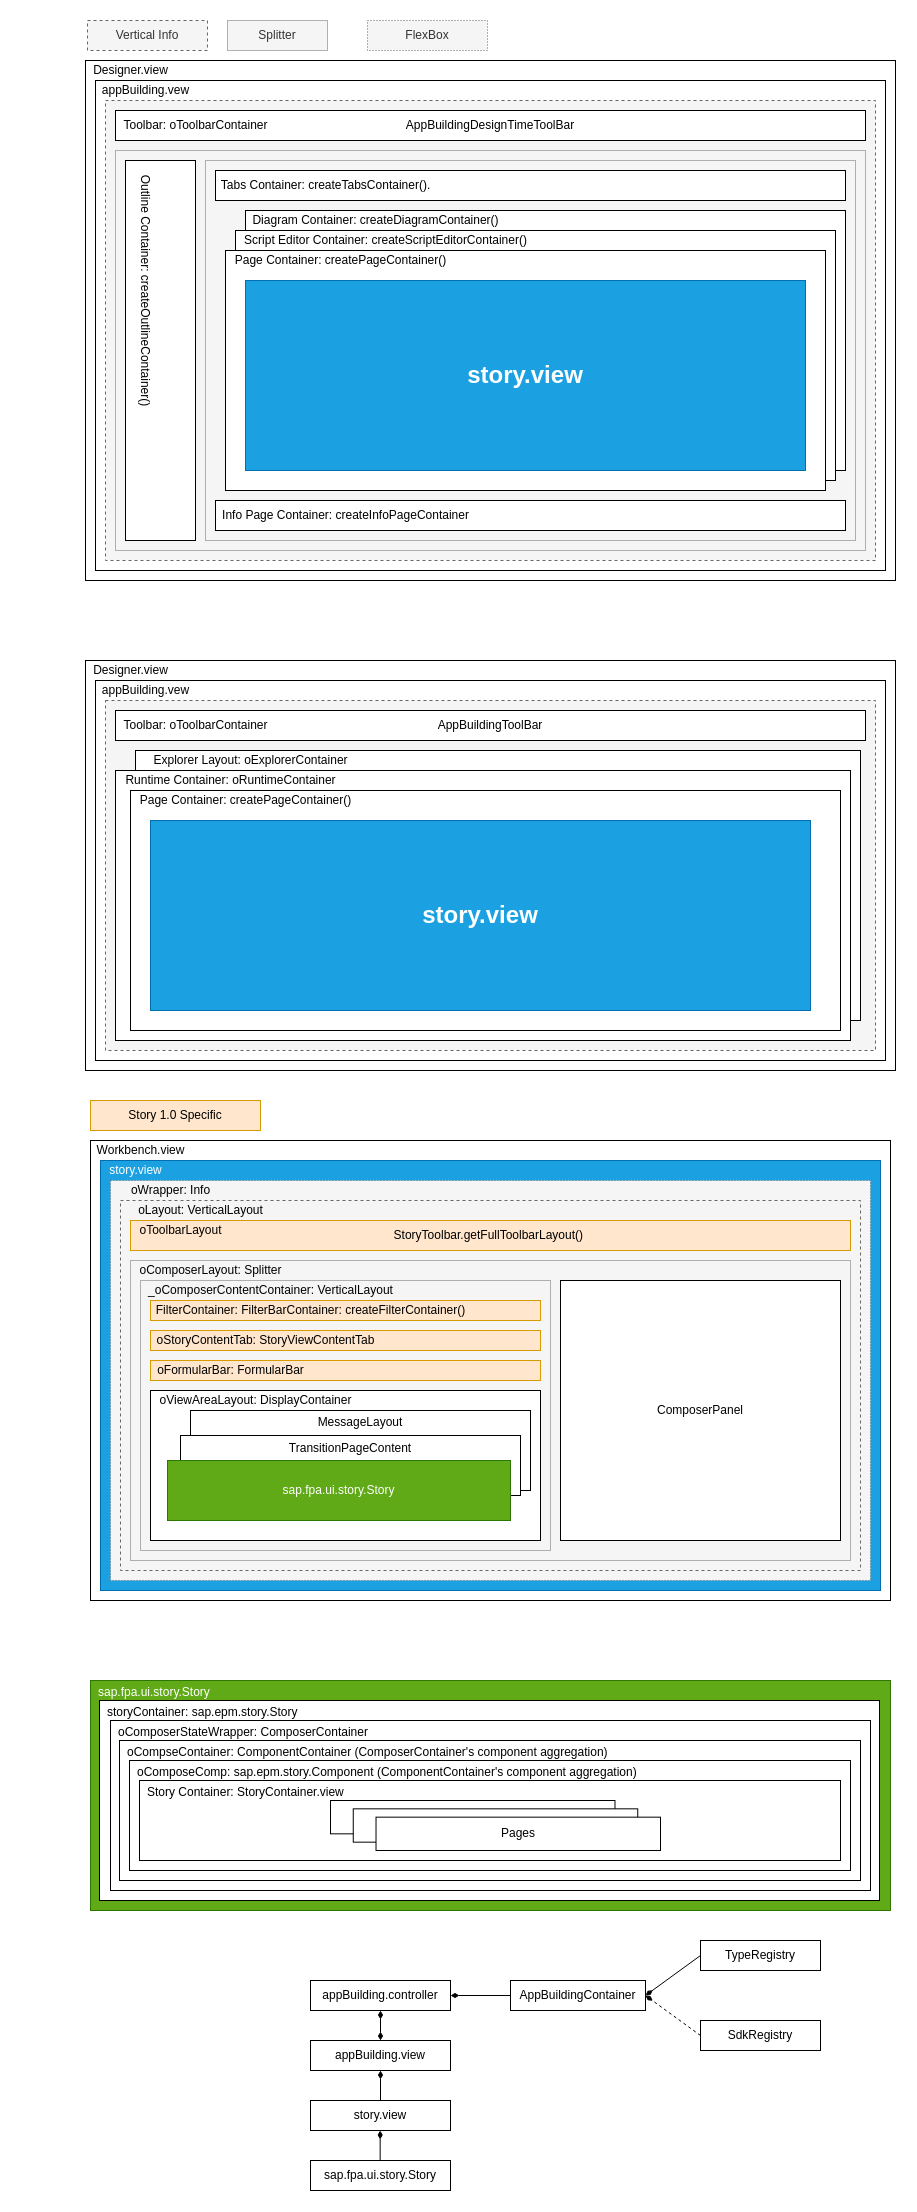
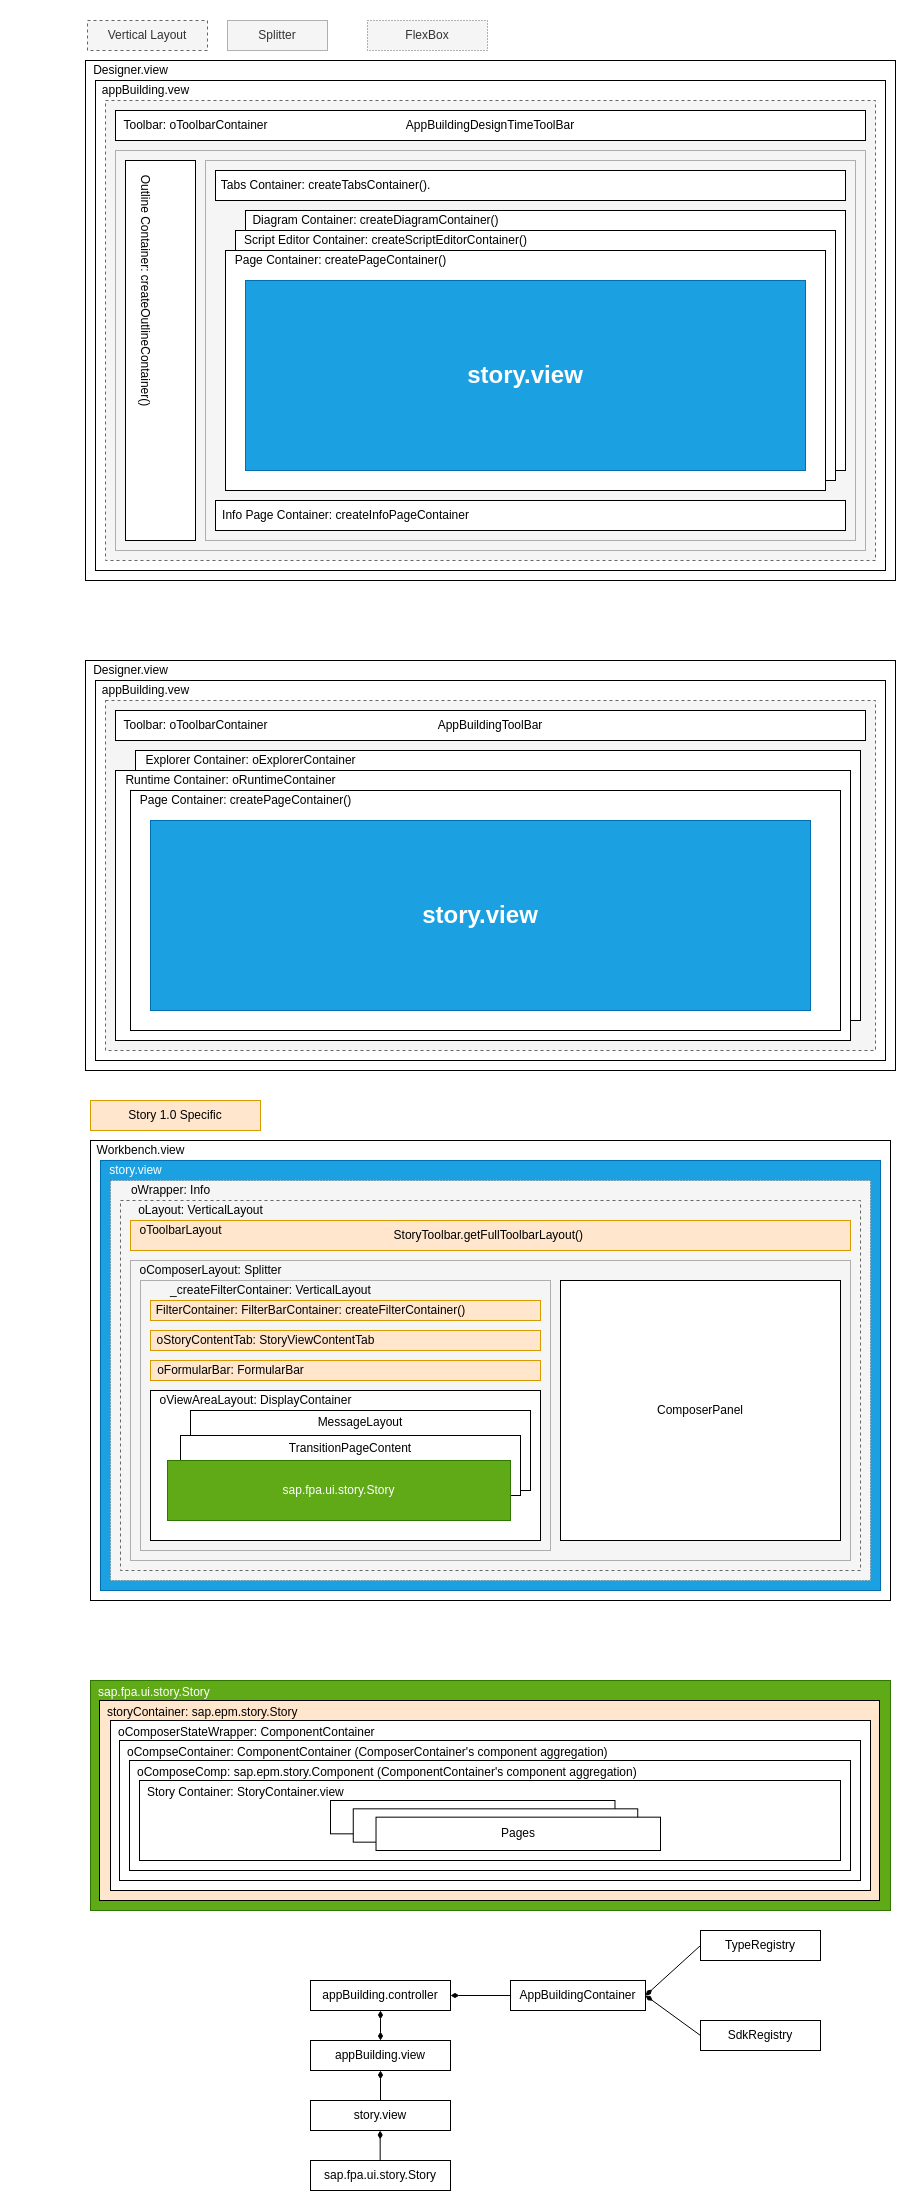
node "Vertical Info": label "Vertical Info" -> "Vertical Layout"
node "Explorer Layout: oExplorerContainer": label "Explorer Layout: oExplorerContainer" -> "Explorer Container: oExplorerContainer"
node "_oComposerContentContainer: VerticalLayout": label "_oComposerContentContainer: VerticalLayout" -> "_createFilterContainer: VerticalLayout"
node "storyContainer: sap.epm.story.Story": fillcolor #ffffff -> #ffe6cc
node "oComposerStateWrapper: ComposerContainer": label "oComposerStateWrapper: ComposerContainer" -> "oComposerStateWrapper: ComponentContainer"
node "TypeRegistry": moved (761, 1956) -> (761, 1946)
edge "SdkRegistry" -> "AppBuildingContainer": style dashed -> solid
